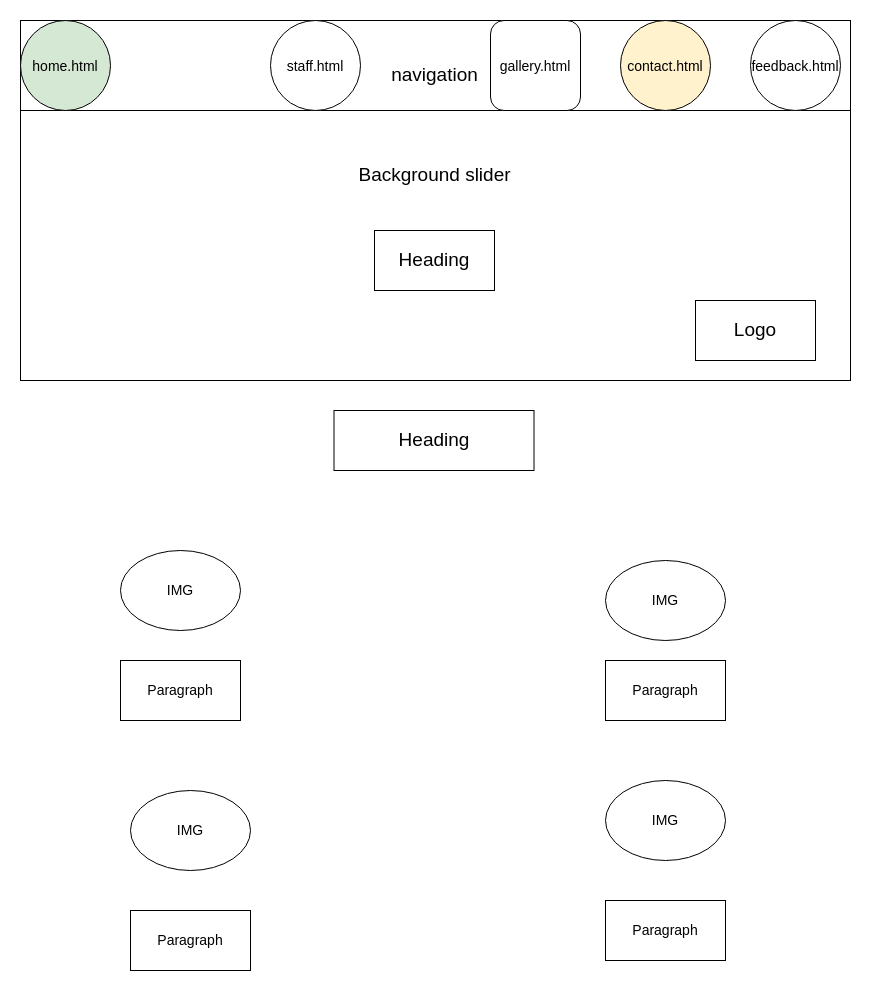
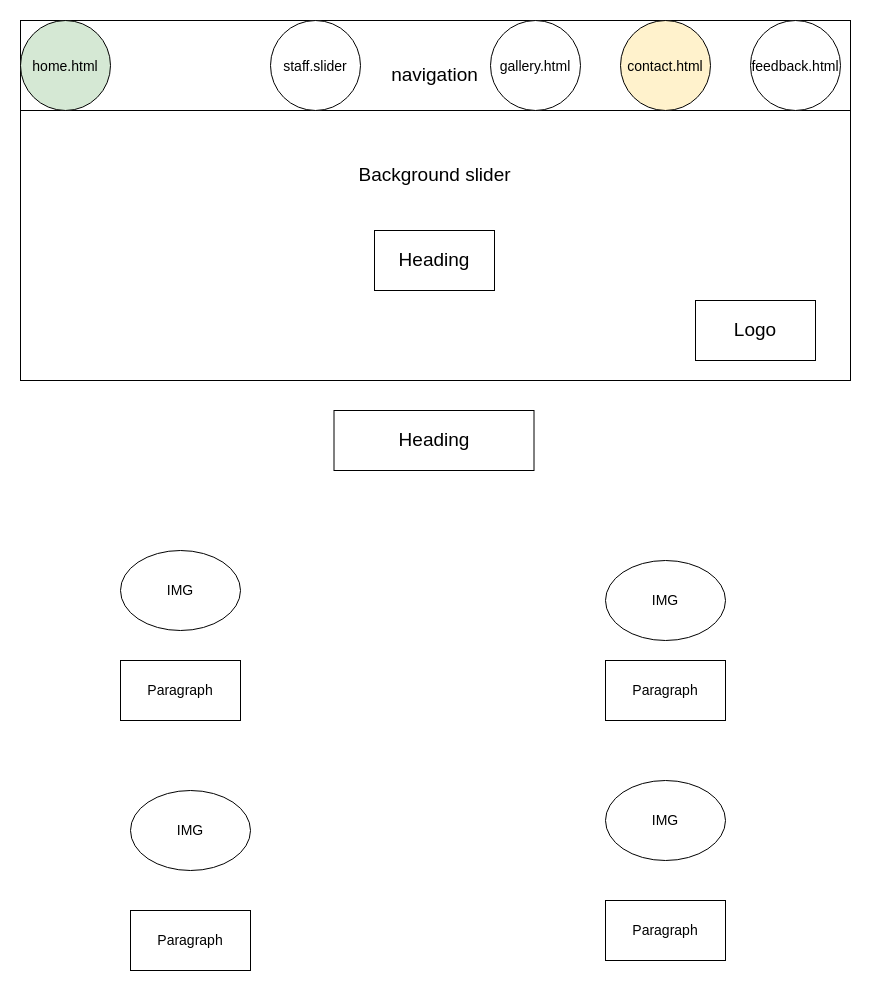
node "staff.html": label "staff.html" -> "staff.slider"
node "gallery.html": shape rounded rectangle -> ellipse
